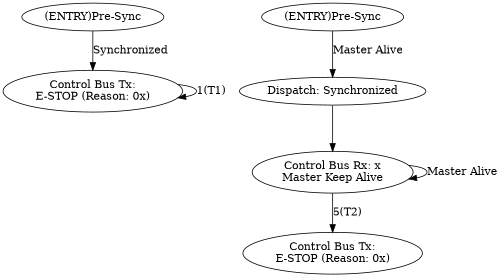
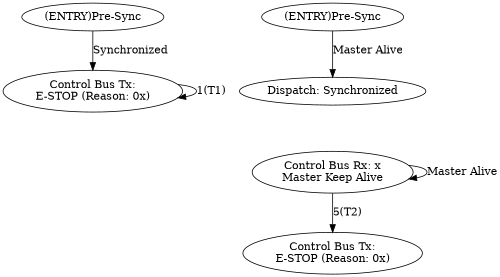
edge "Dispatch: Synchronized" -> "Control Bus Rx: x Master Keep Alive": removed
